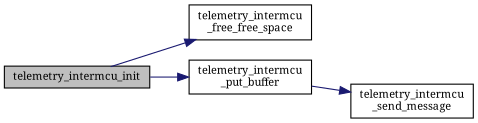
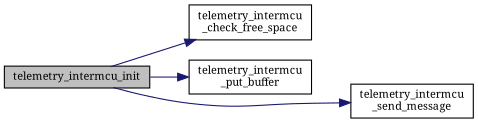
node "telemetry_intermcu _free_free_space": label "telemetry_intermcu _free_free_space" -> "telemetry_intermcu _check_free_space"
edge "telemetry_intermcu _put_buffer" -> "telemetry_intermcu _send_message": now "telemetry_intermcu_init" -> "telemetry_intermcu _send_message"
